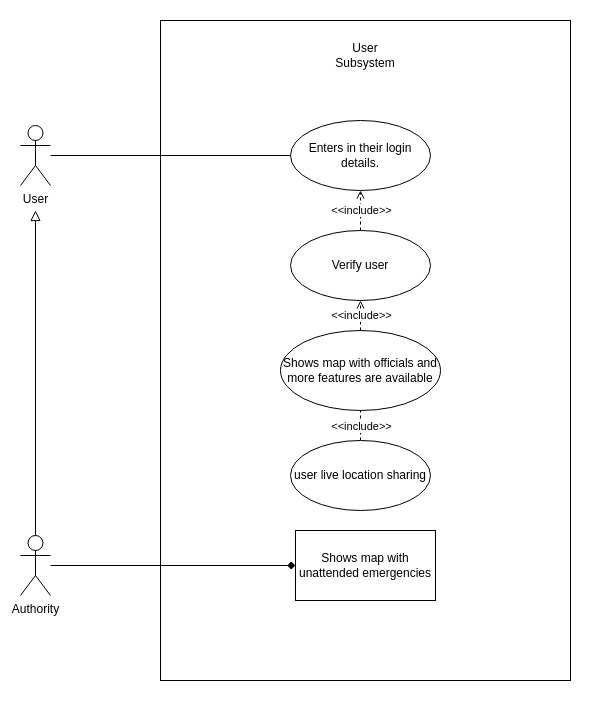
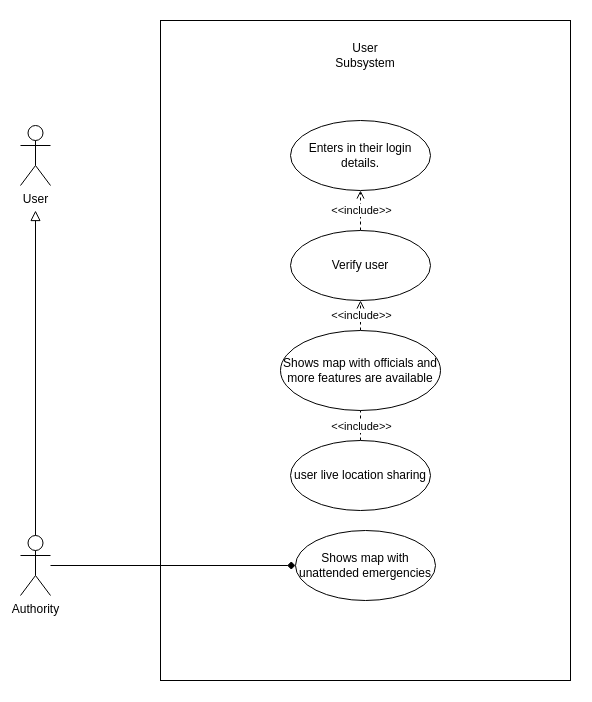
edge "User" -- "Enters in their login details.": removed
node "Shows map with unattended emergencies": shape rectangle -> ellipse
